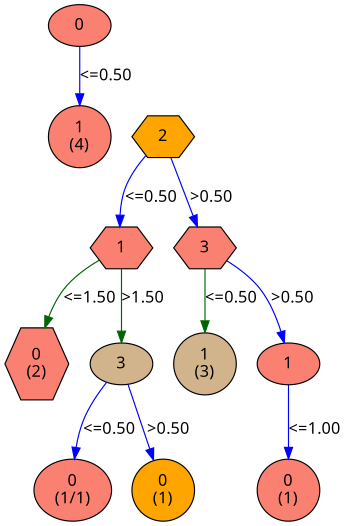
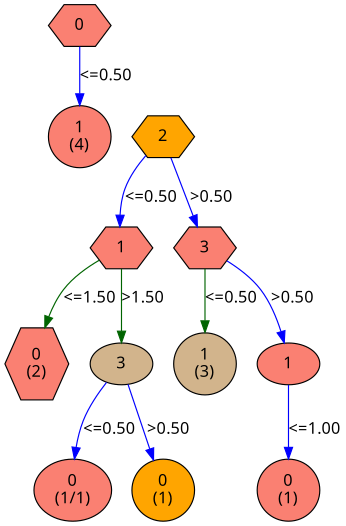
node "0": shape ellipse -> hexagon
